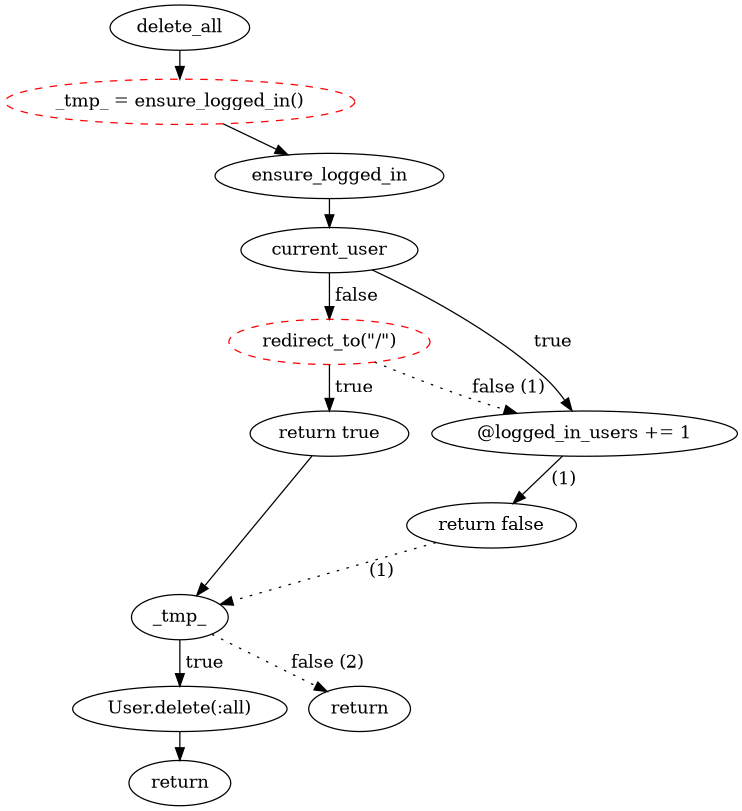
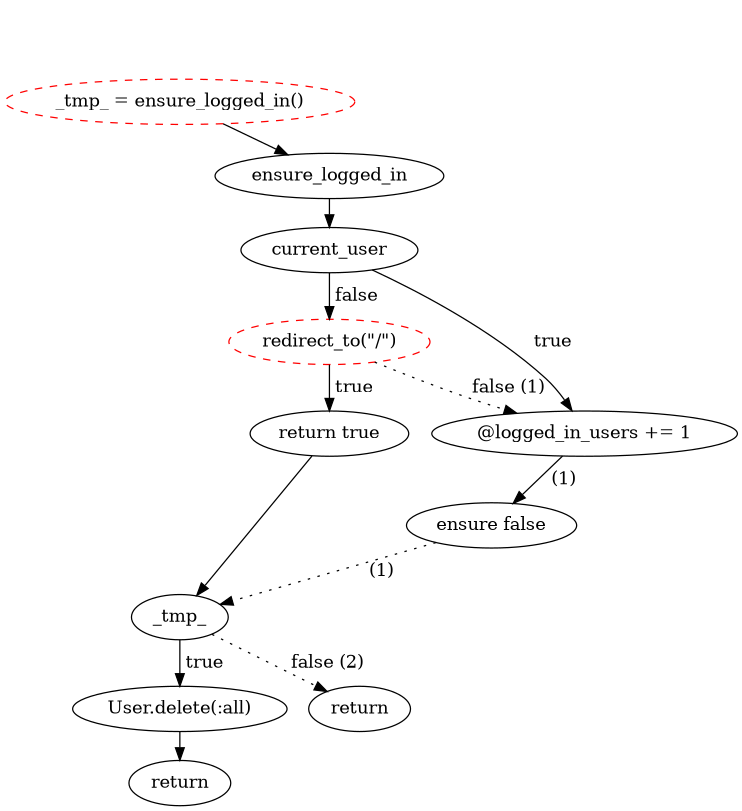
node "delete_all": removed
node "return false": label "return false" -> "ensure false"
